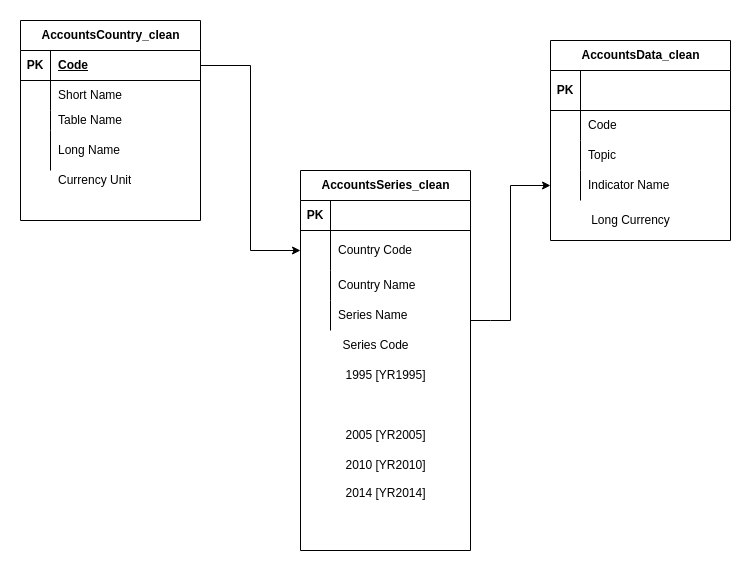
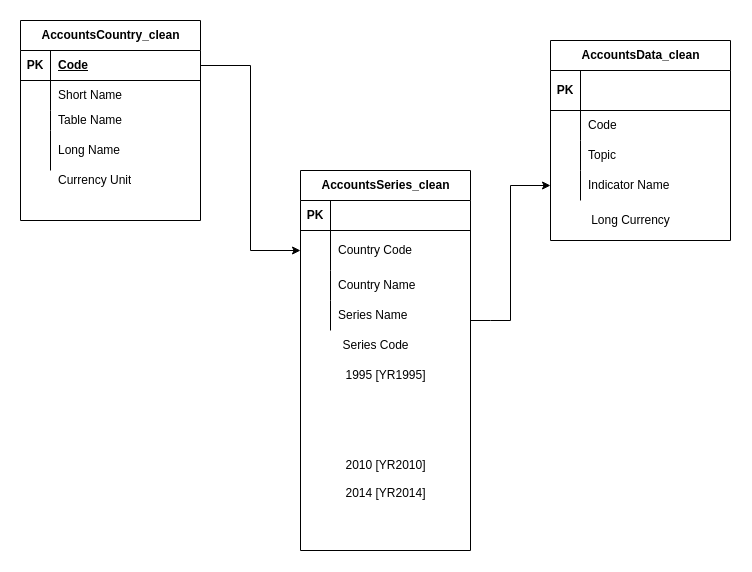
node "2005 [YR2005]": removed
